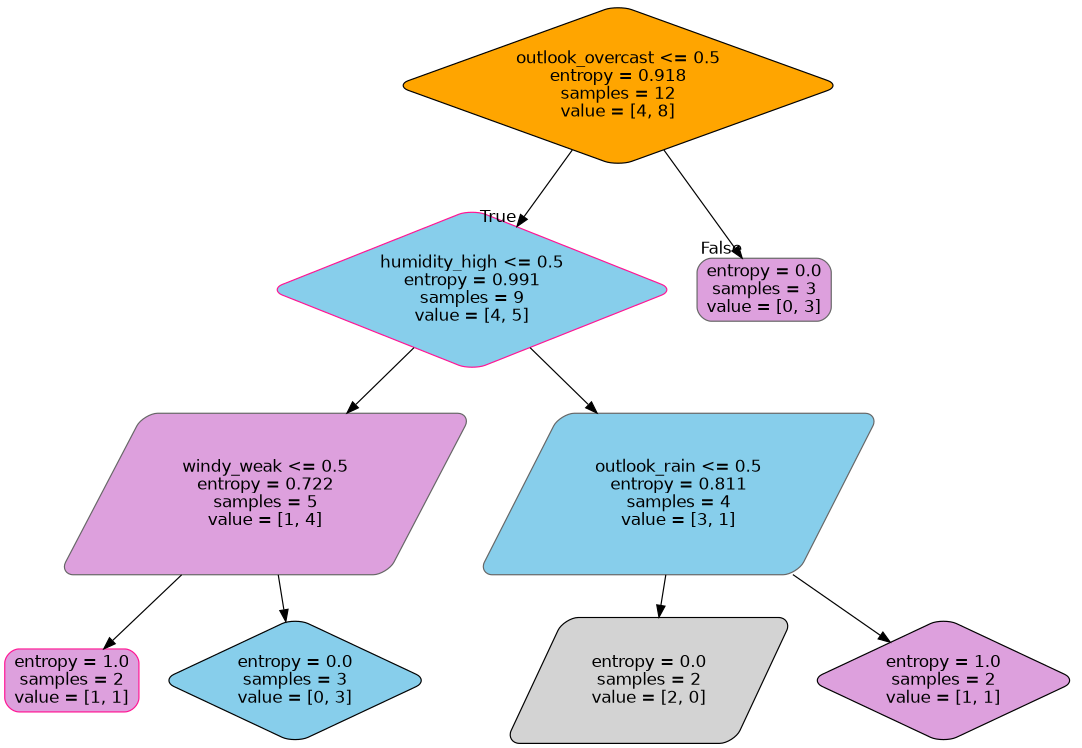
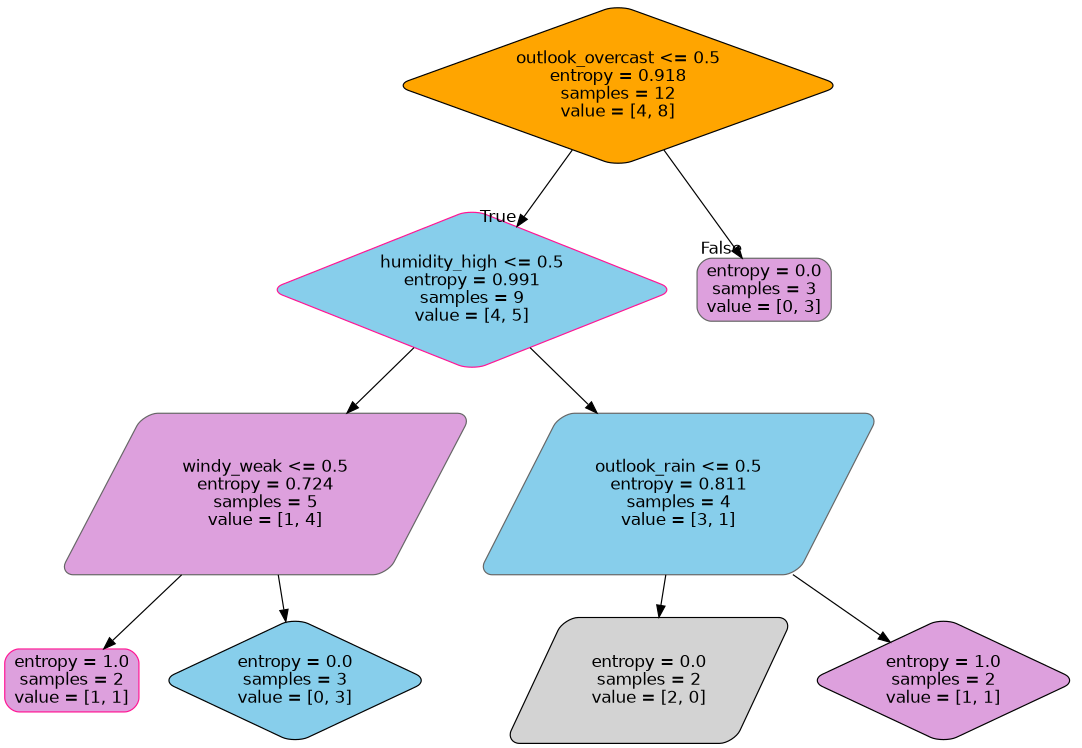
node "windy_weak <= 0.5 entropy = 0.722 samples = 5 value = [1, 4]": label "windy_weak <= 0.5 entropy = 0.722 samples = 5 value = [1, 4]" -> "windy_weak <= 0.5 entropy = 0.724 samples = 5 value = [1, 4]"
